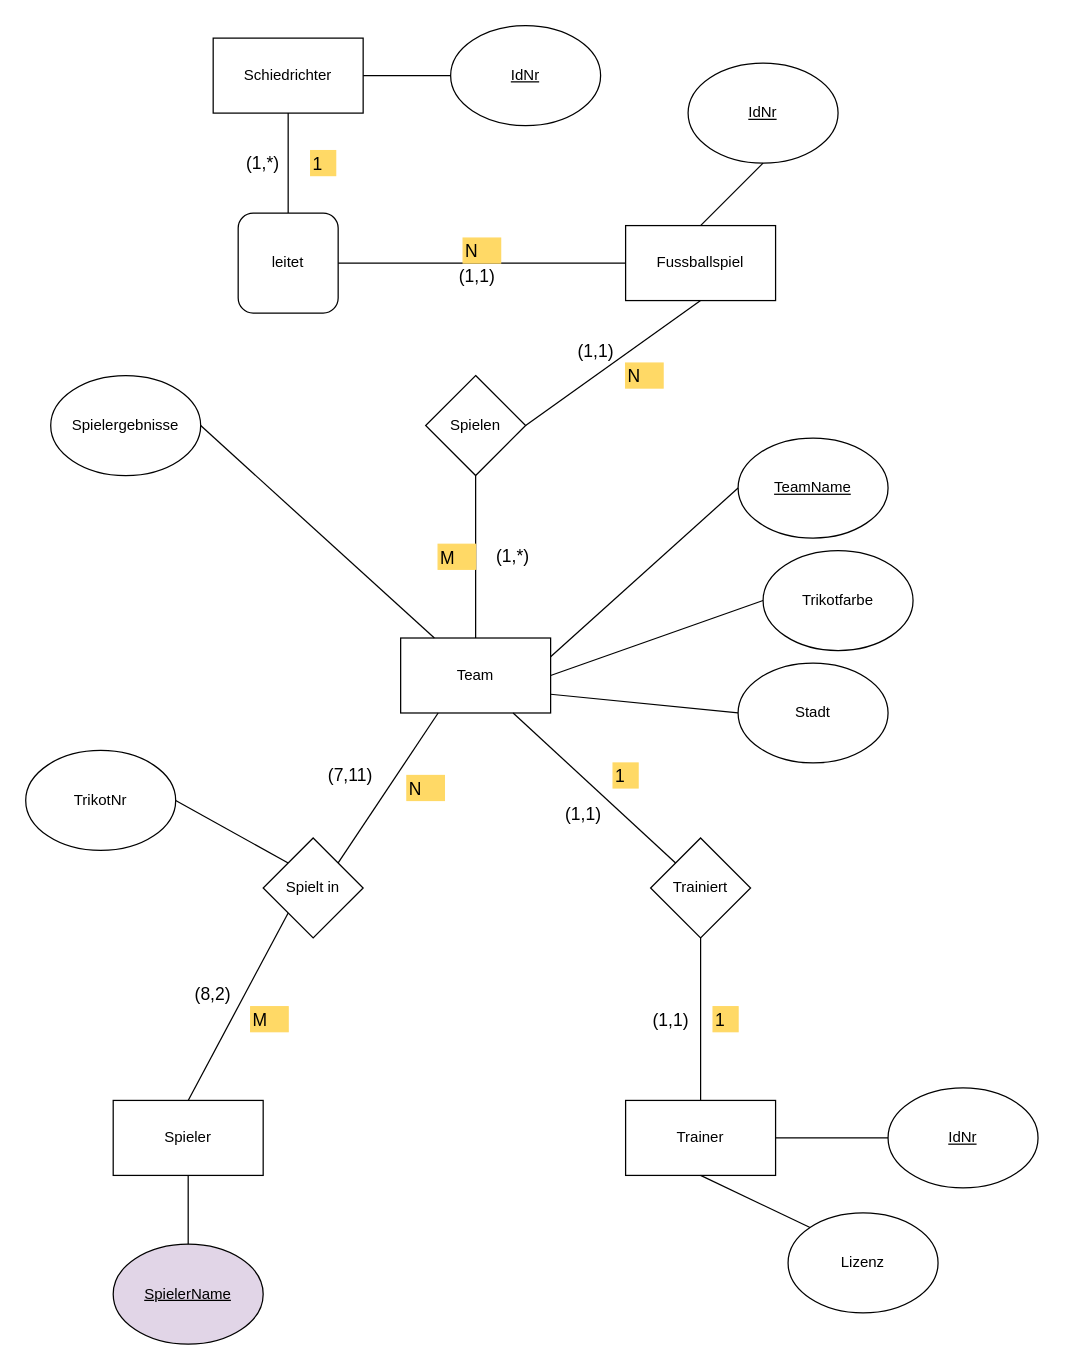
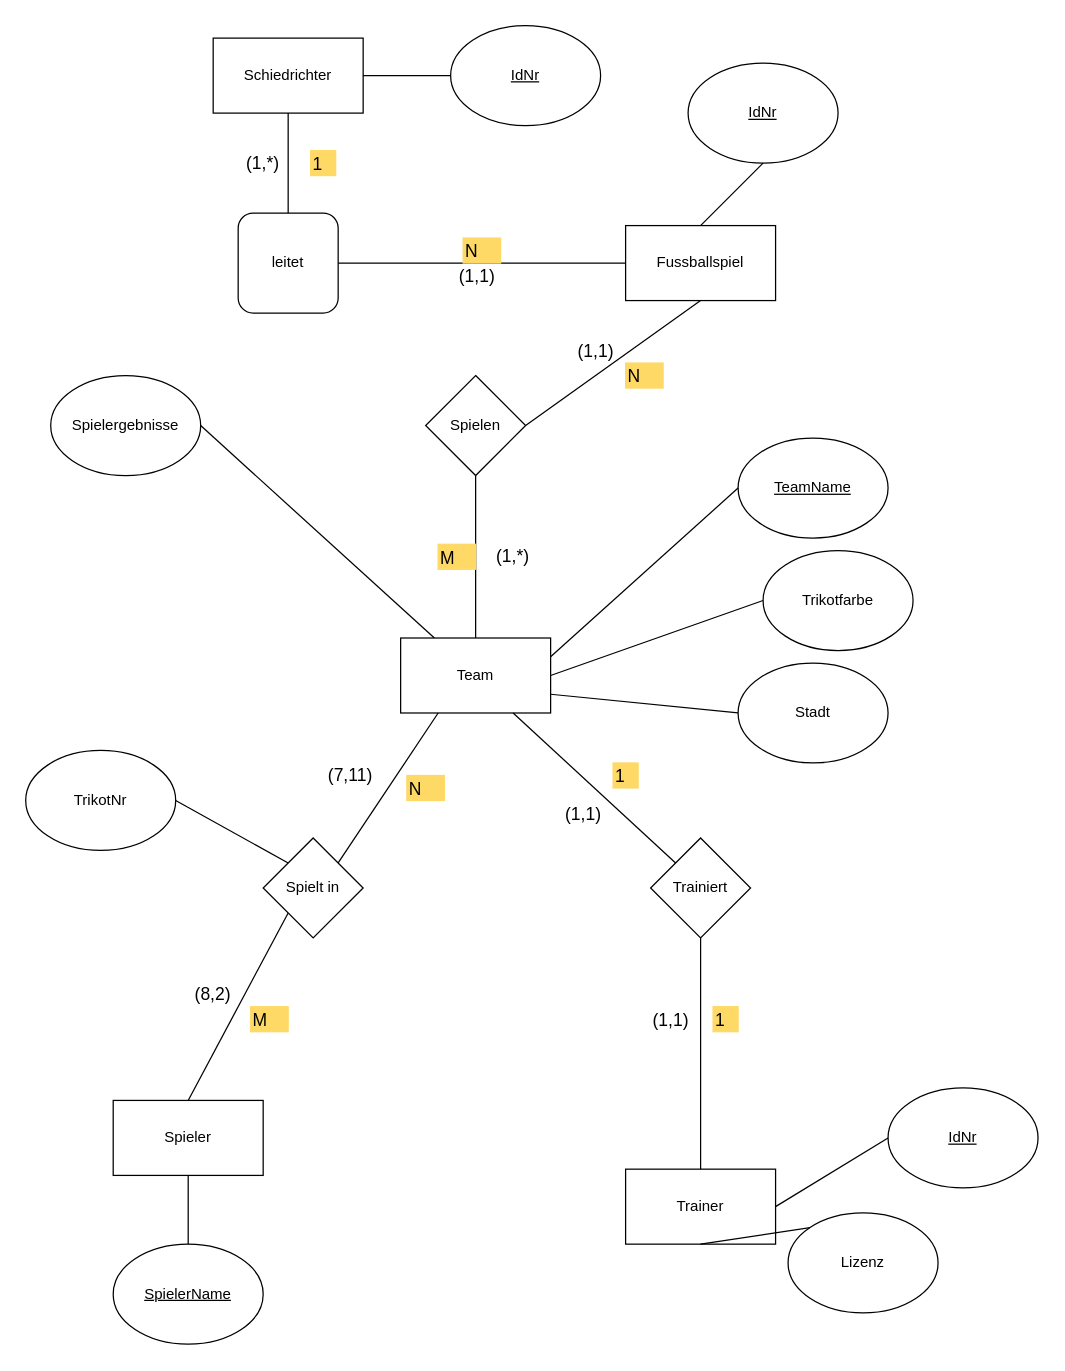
node "Trainer": moved (701, 1138) -> (701, 1207)
node "SpielerName": fillcolor #e1d5e7 -> #ffffff
